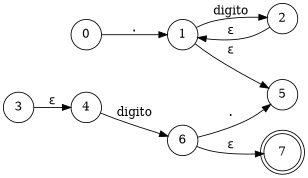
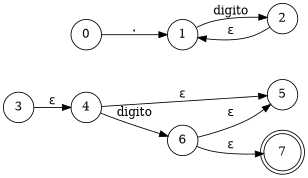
edge "1" -> "5": now "4" -> "5"
edge "6" -> "5": label "." -> "ε"
